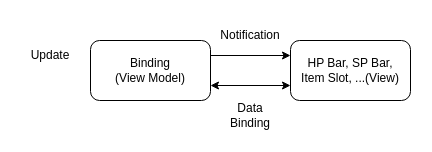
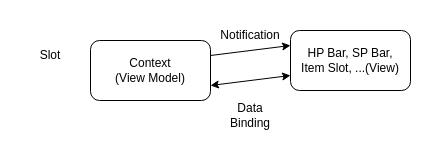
node "Update": label "Update" -> "Slot"
node "Binding (View Model)": label "Binding (View Model)" -> "Context (View Model)"
node "HP Bar, SP Bar, Item Slot, ...(View)": moved (351, 71) -> (351, 61)
